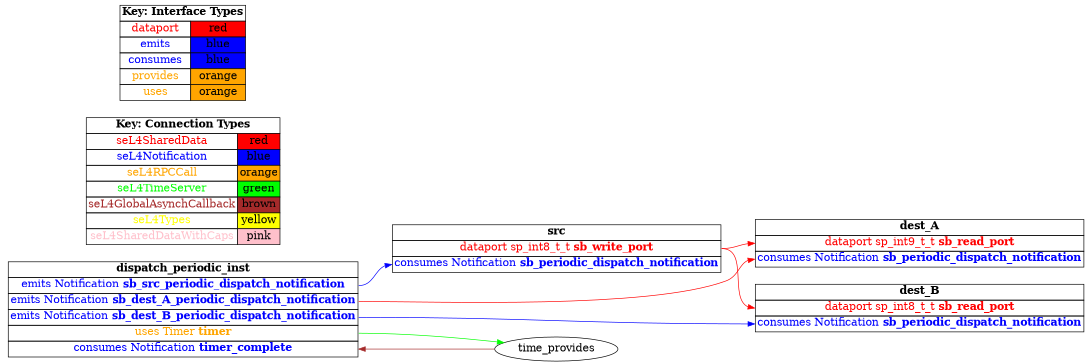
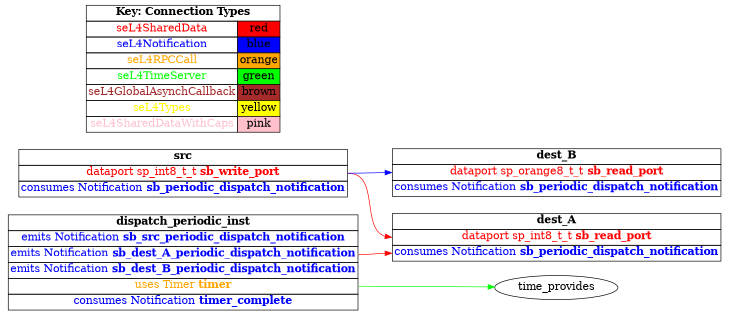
node "Key: Interface Types": removed
node "dest_A": text "dataport sp_int9_t_t" -> "dataport sp_int8_t_t"
edge "dispatch_periodic_inst" -> "src": removed
edge "src" -> "dest_B": color red -> blue
node "dest_B": text "dataport sp_int8_t_t" -> "dataport sp_orange8_t_t"
edge "dispatch_periodic_inst" -> "dest_B": removed
edge "time_provides" -> "dispatch_periodic_inst": removed
